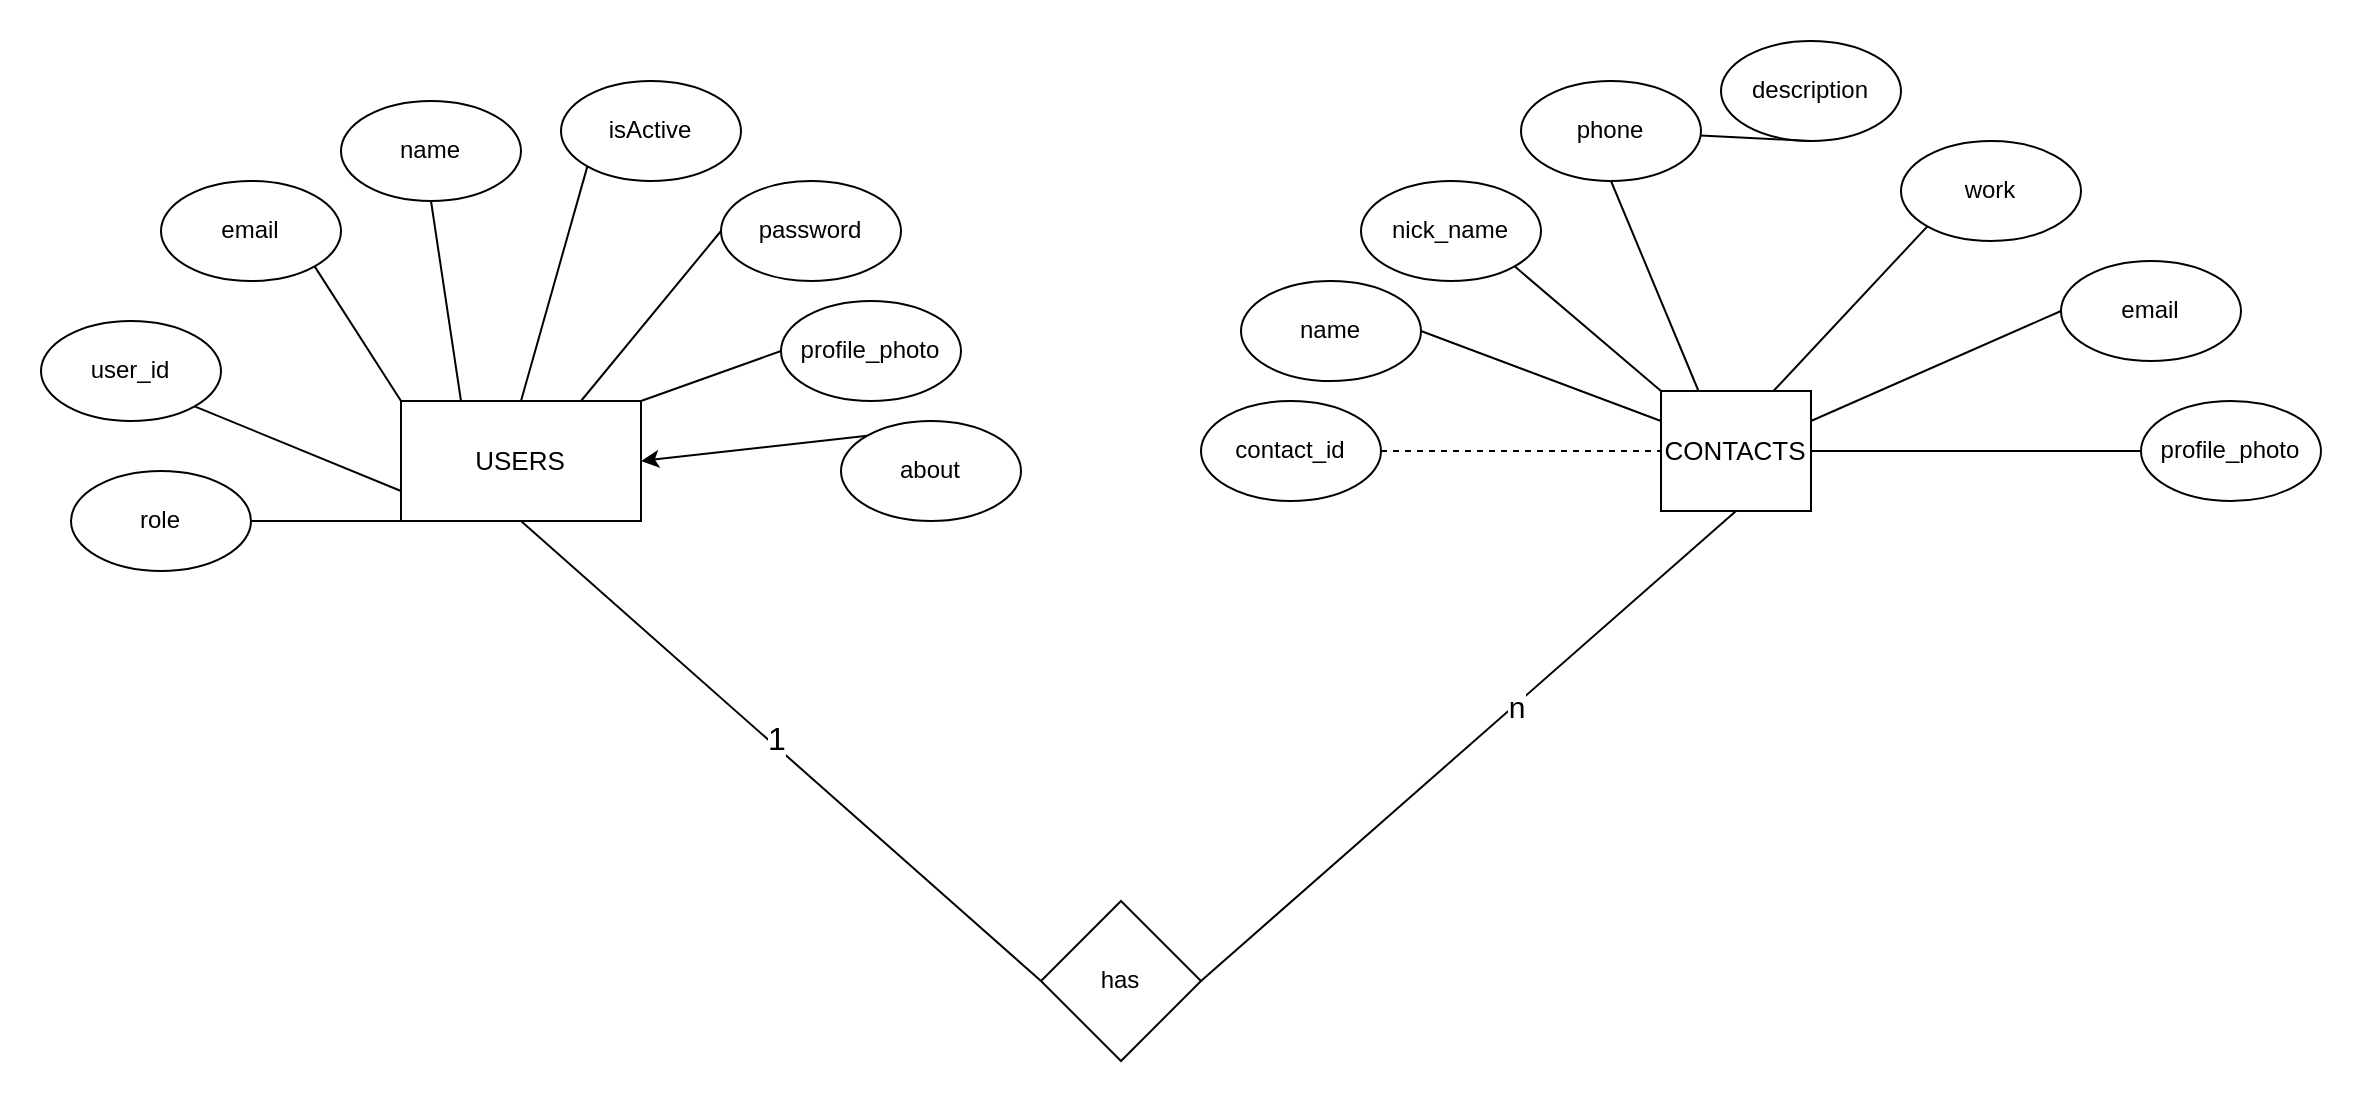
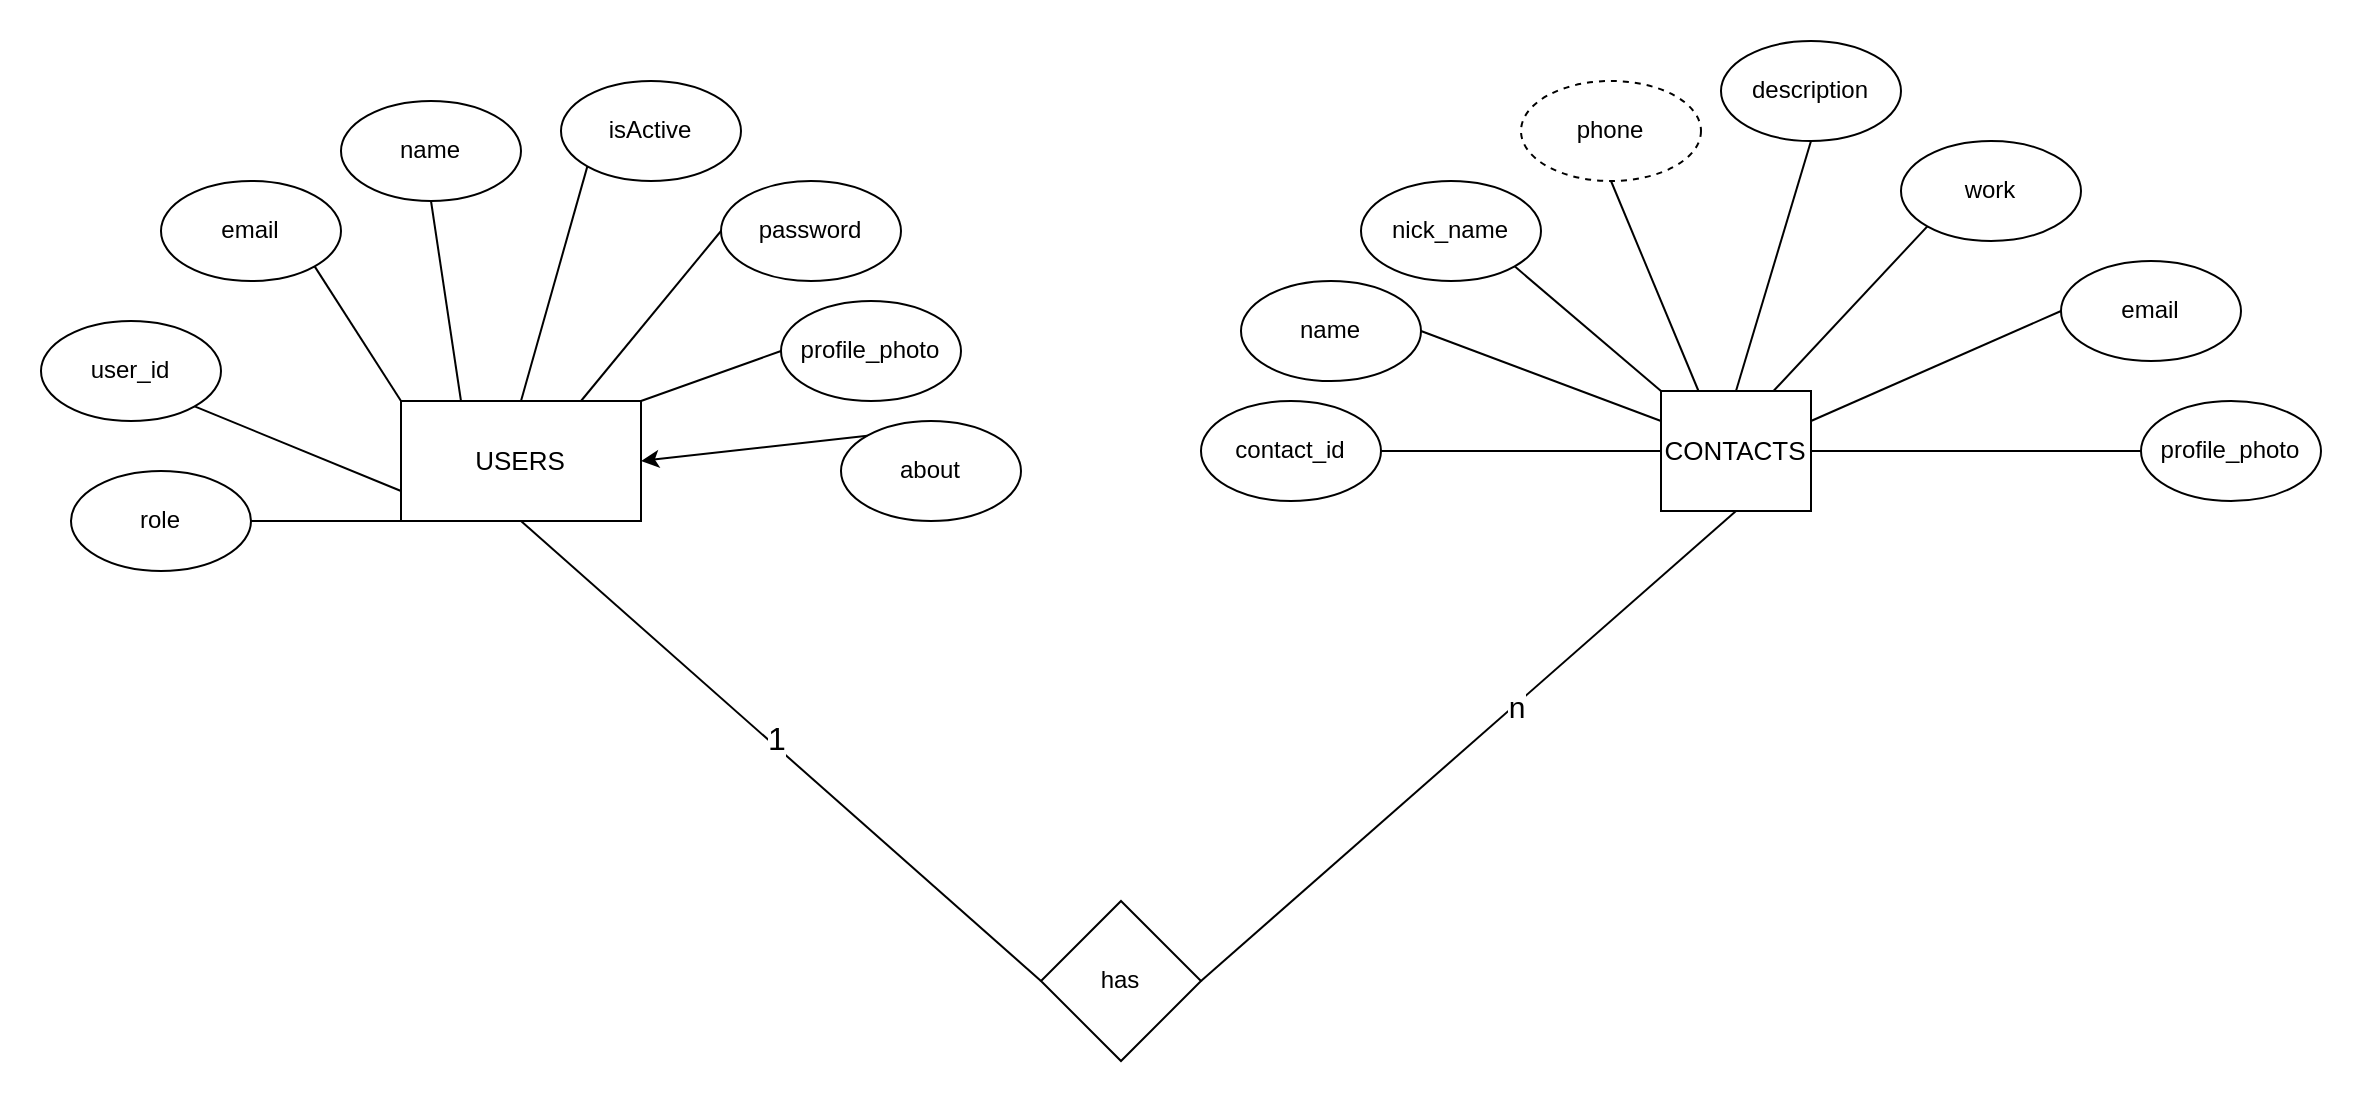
node "phone": style solid -> dashed
edge "description" -- "phone": now "description" -- "CONTACTS"
edge "contact_id" -- "CONTACTS": style dashed -> solid
